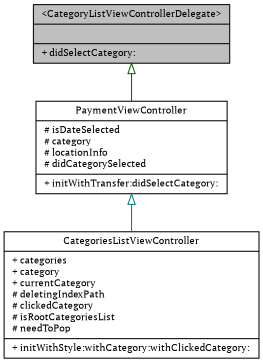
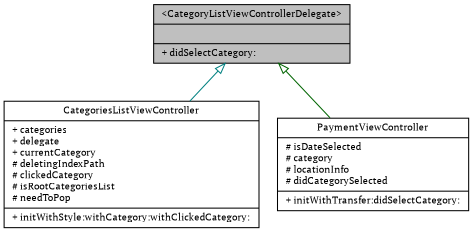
edge "CategoriesListViewController" -> "PaymentViewController": now "CategoriesListViewController" -> "<CategoryListViewControllerDelegate>"
node "CategoriesListViewController": text "+ category" -> "+ delegate"
